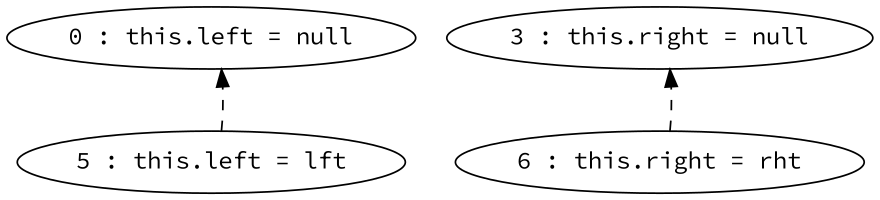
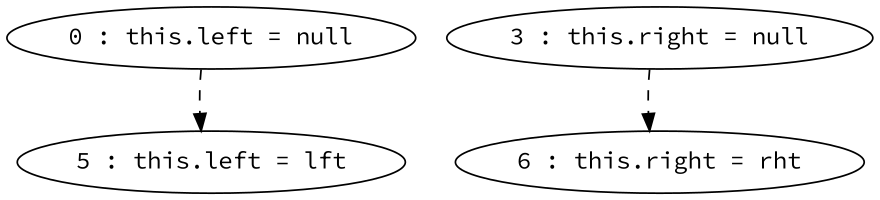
edge "5 : this.left = lft" -> "0 : this.left = null": reversed
edge "6 : this.right = rht" -> "3 : this.right = null": reversed
